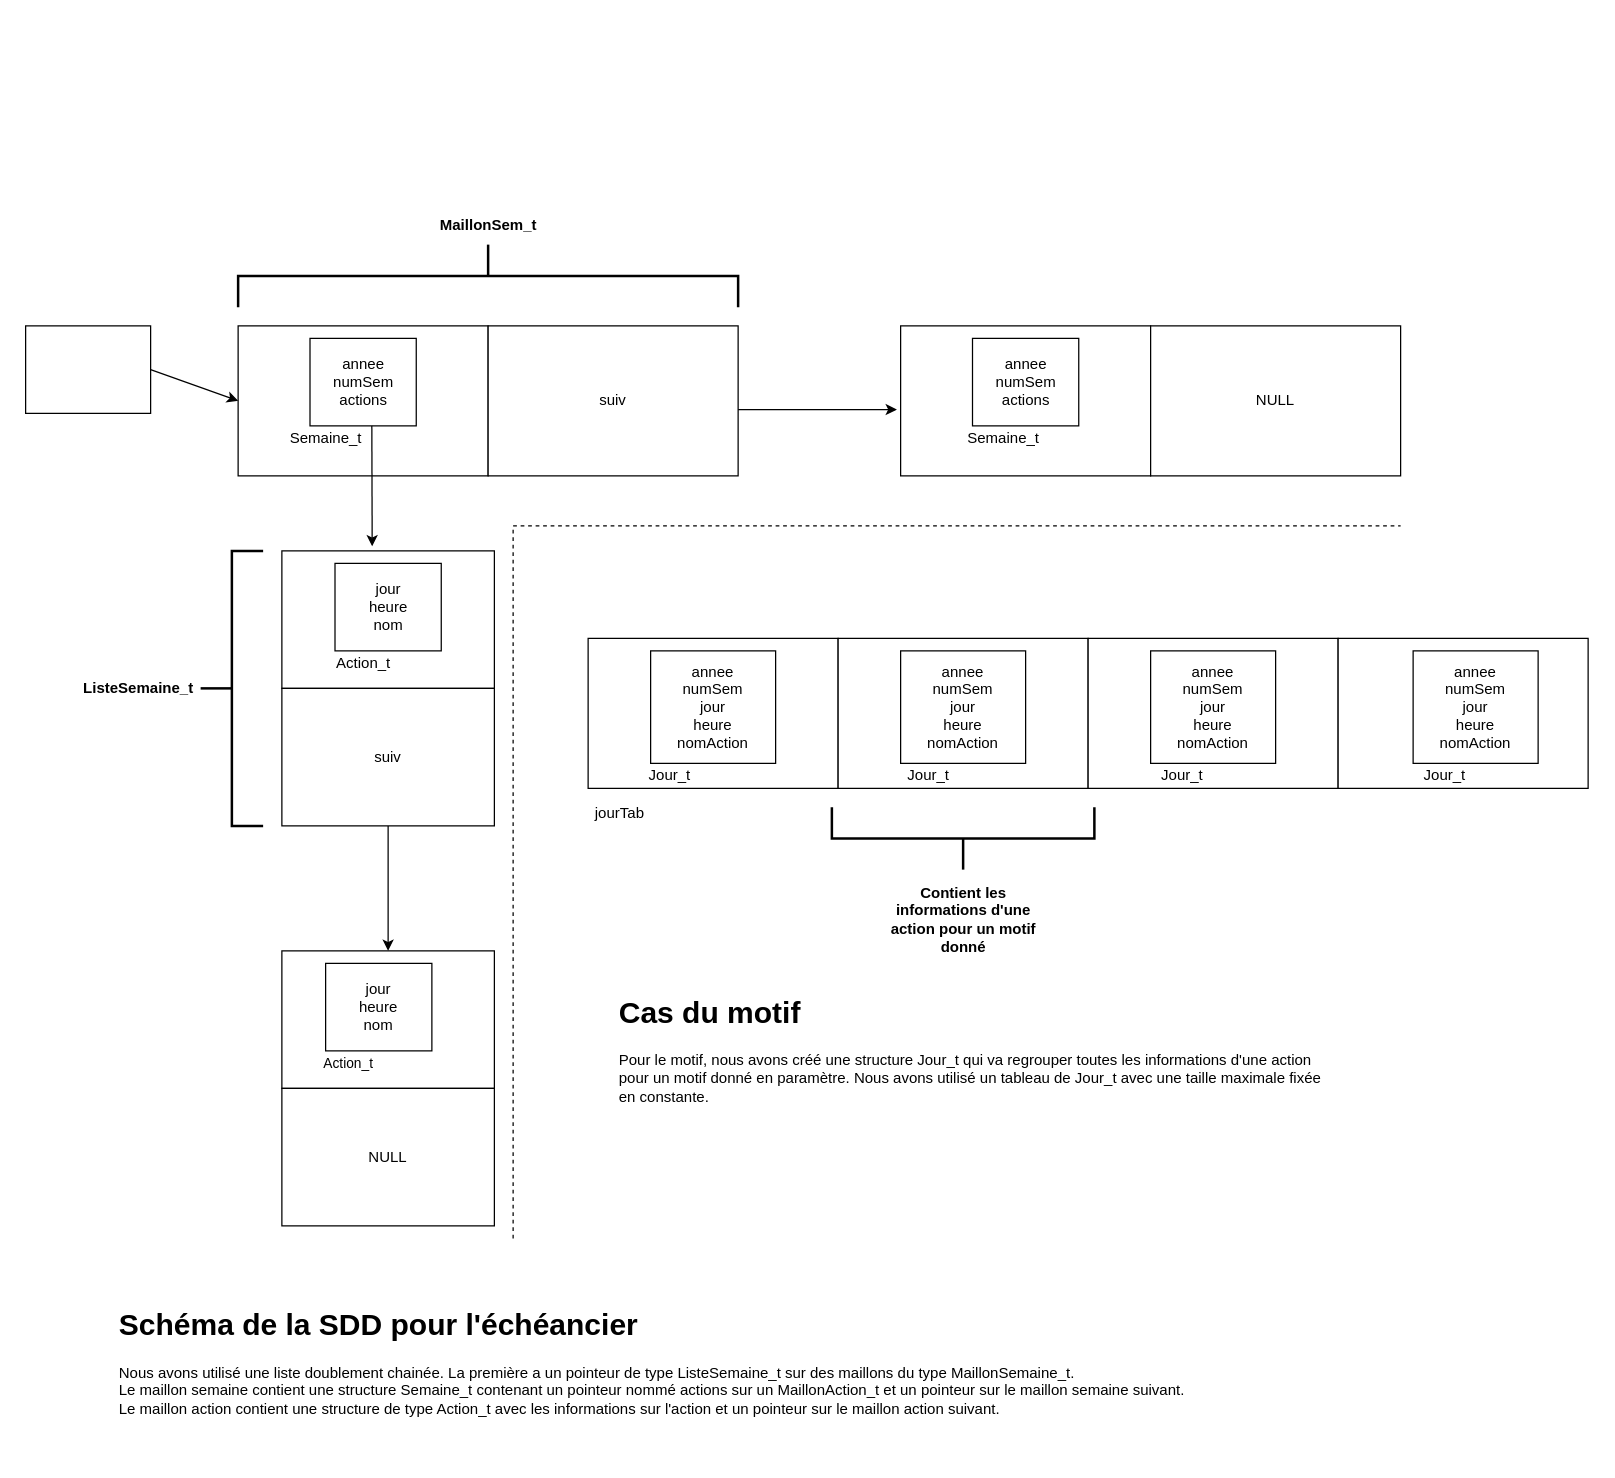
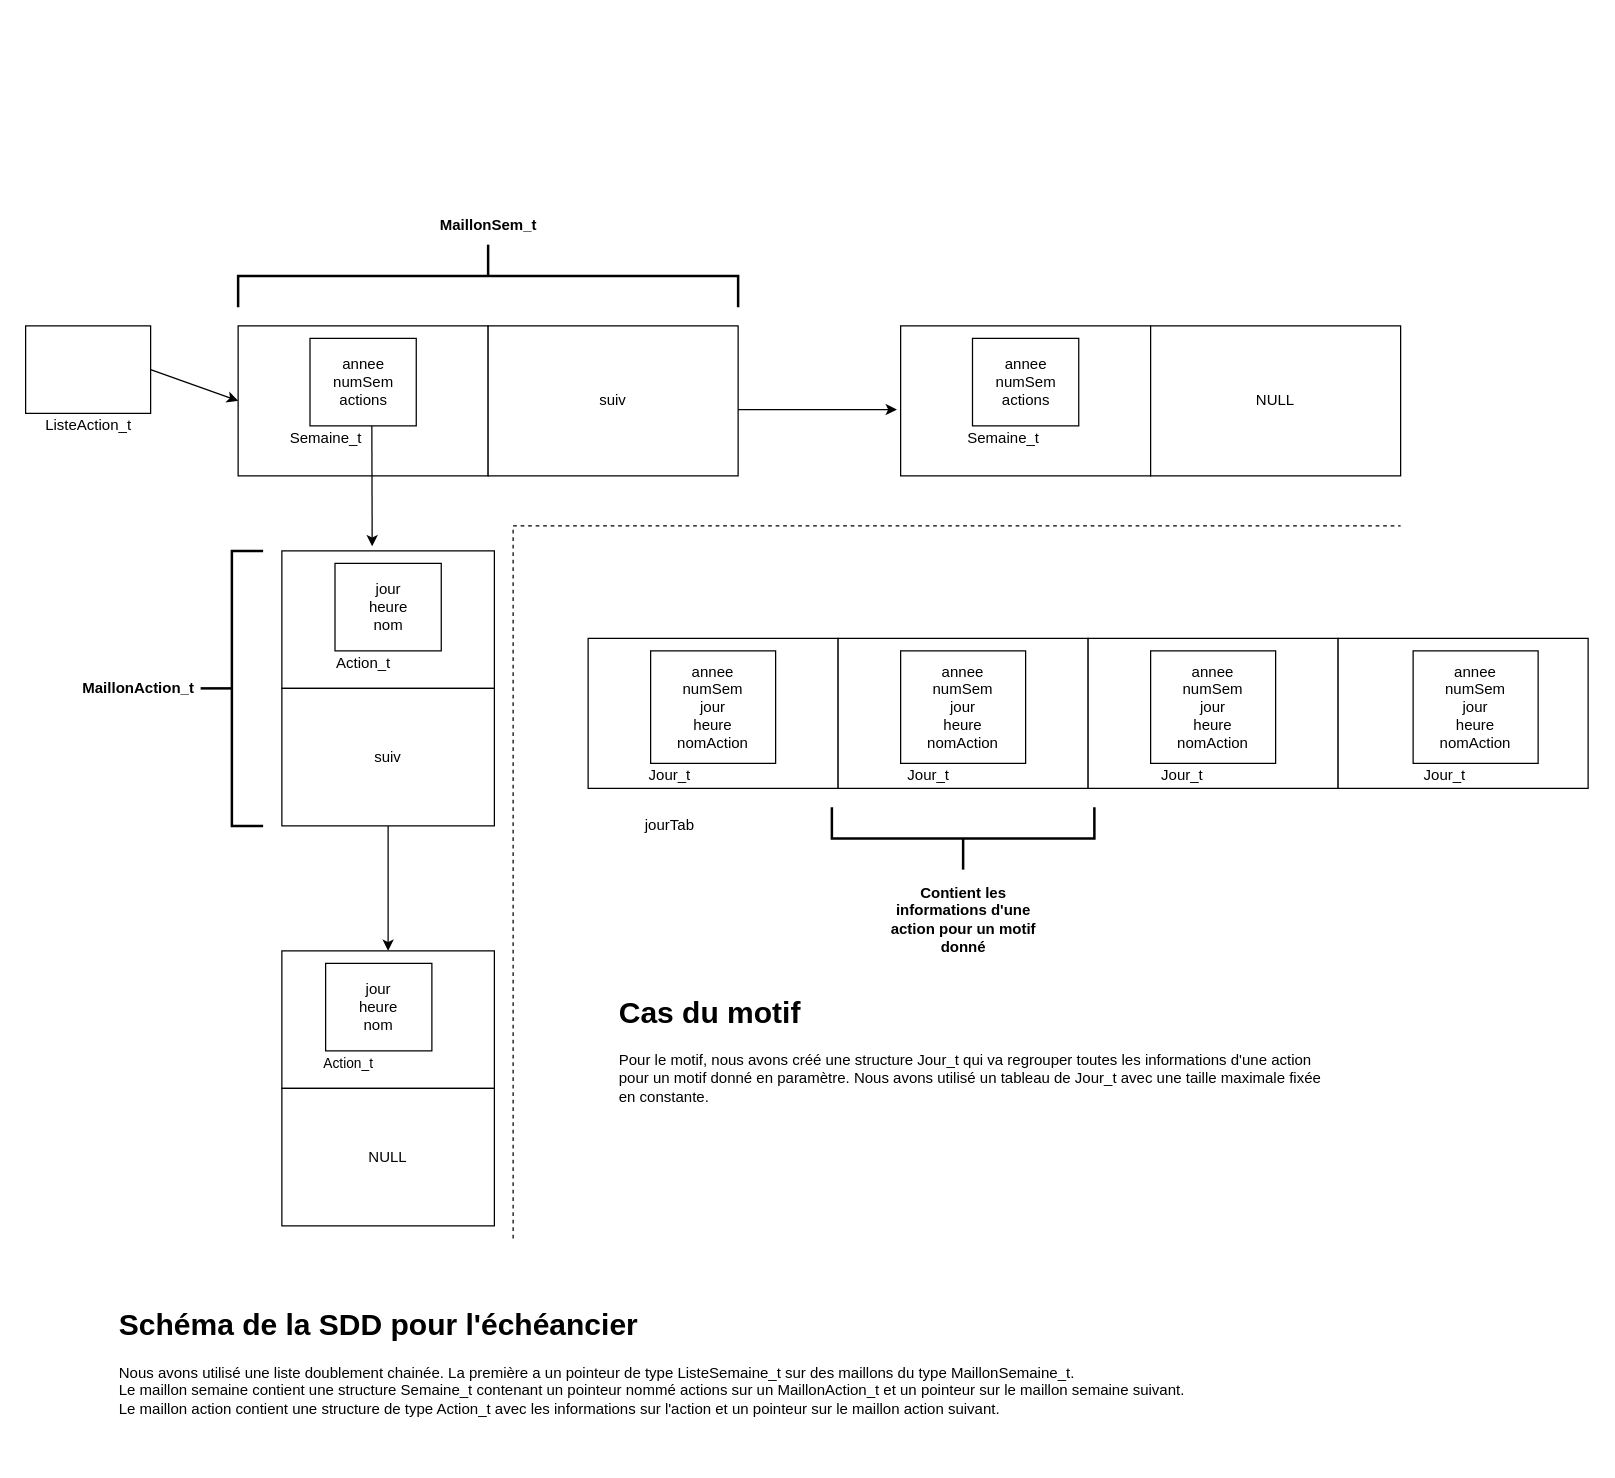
node "ListeAction_t": added
node "ListeSemaine_t": label "ListeSemaine_t" -> "MaillonAction_t"
node "jourTab": moved (619, 813) -> (669, 826)
